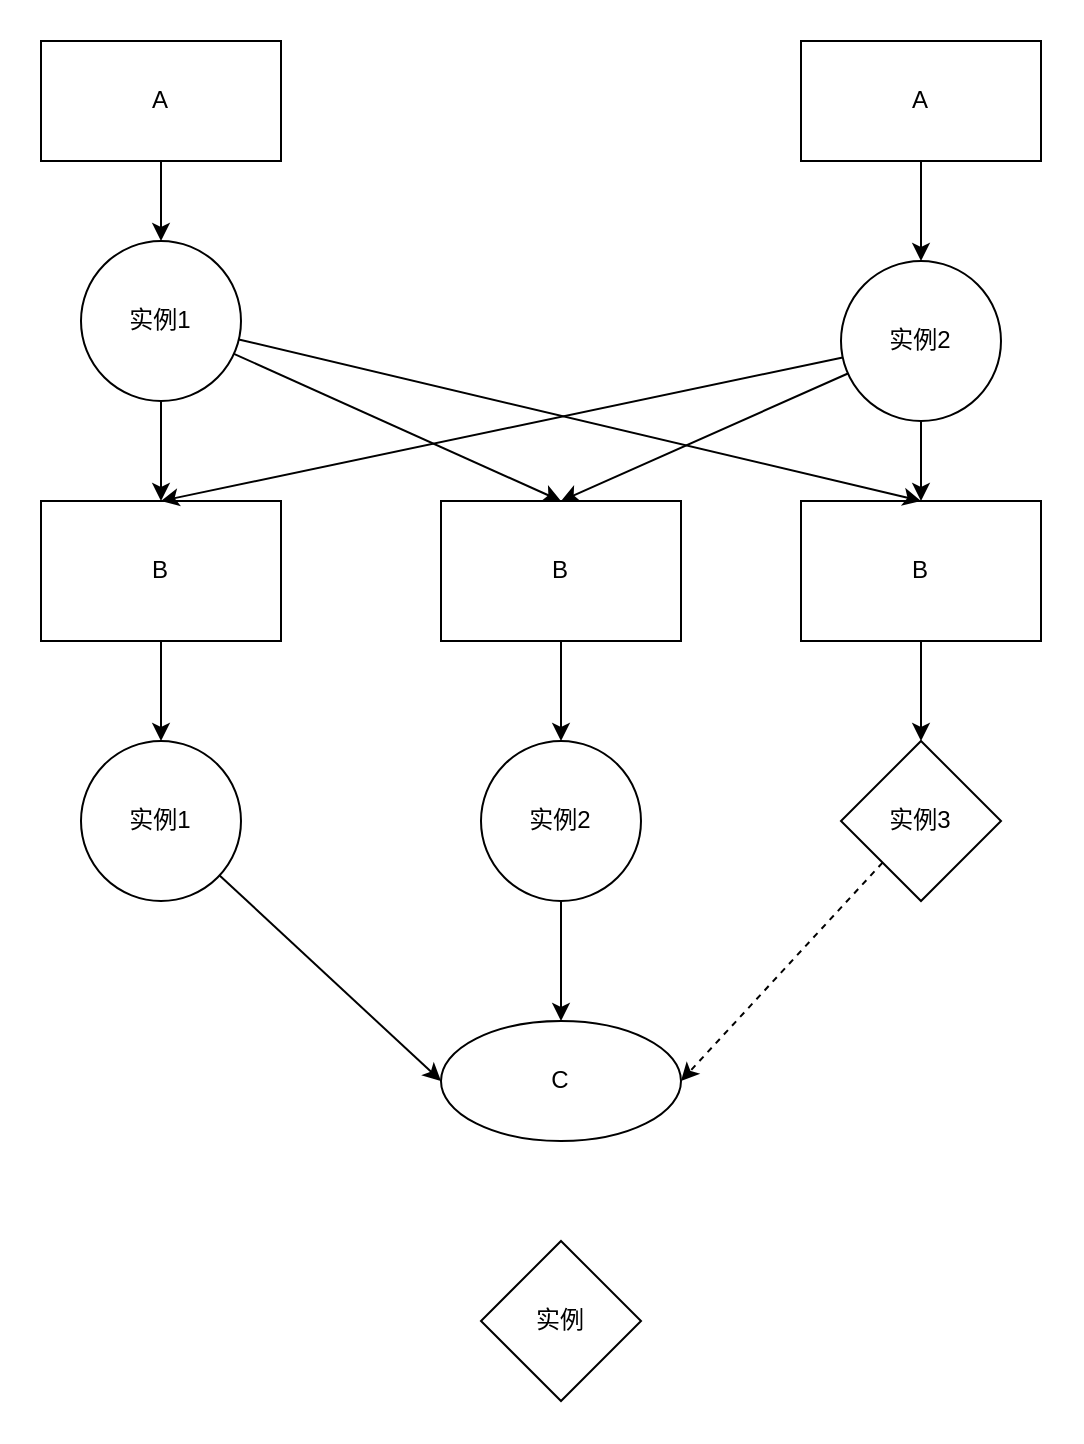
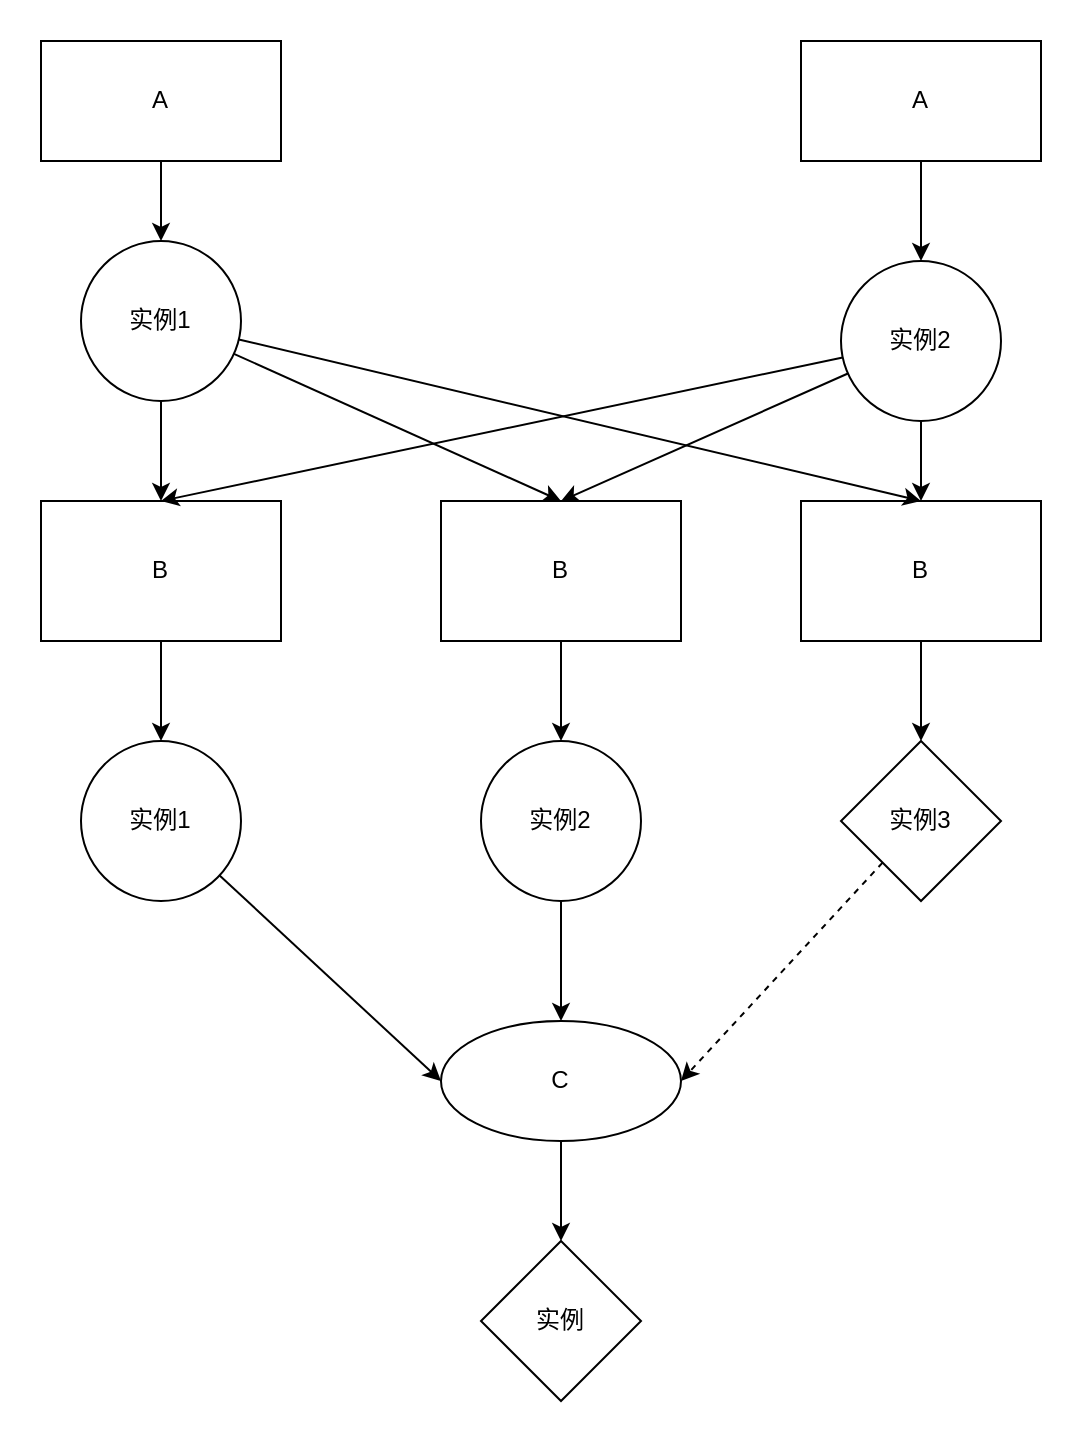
edge "C" -> "实例": added
